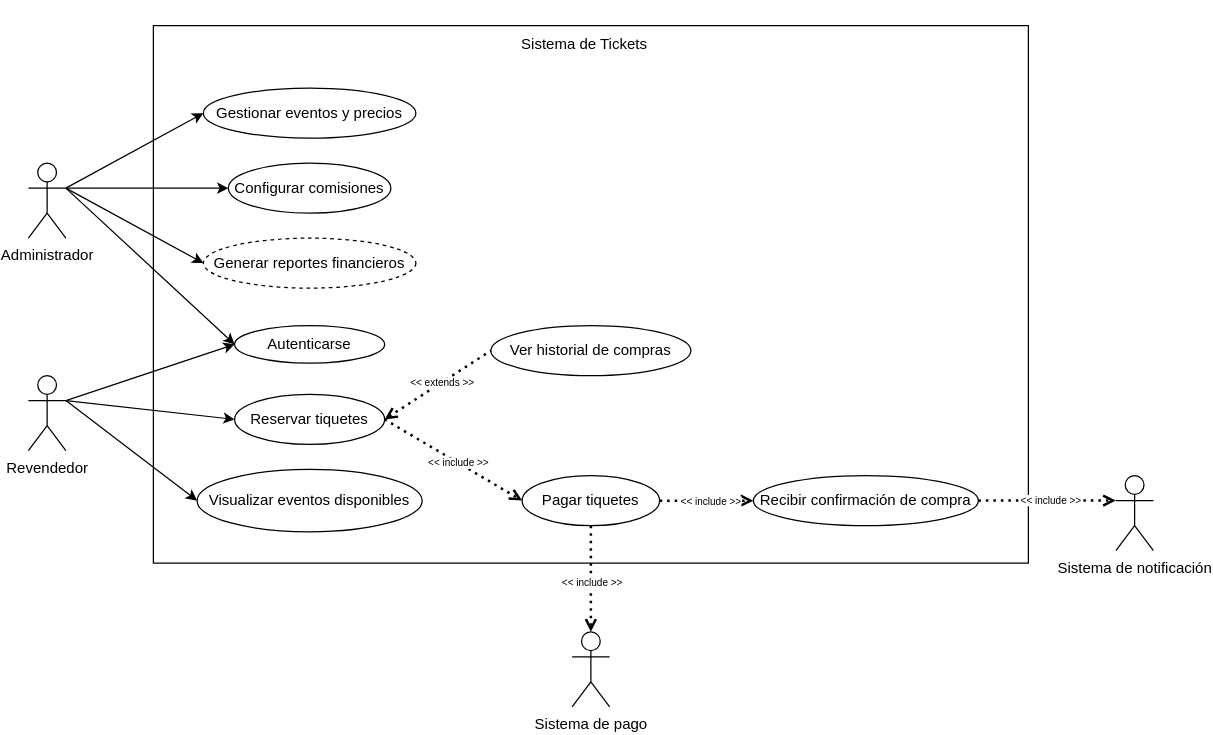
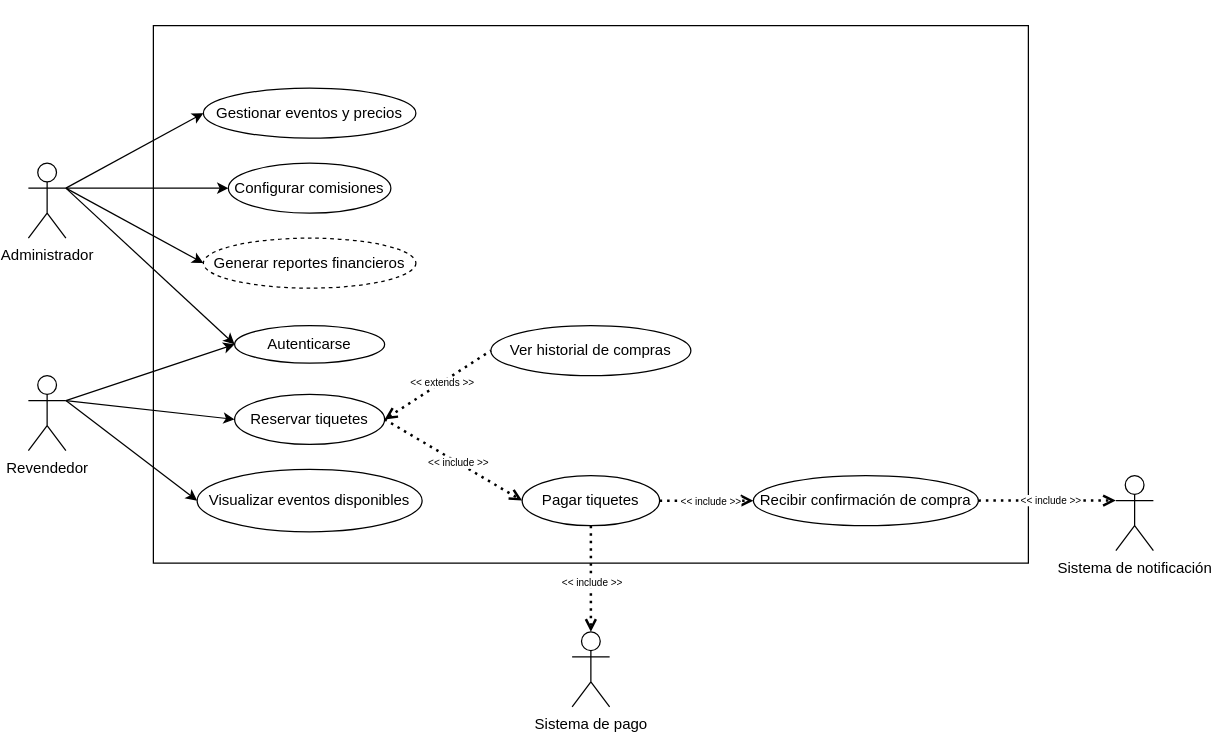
node "Sistema de Tickets": removed
